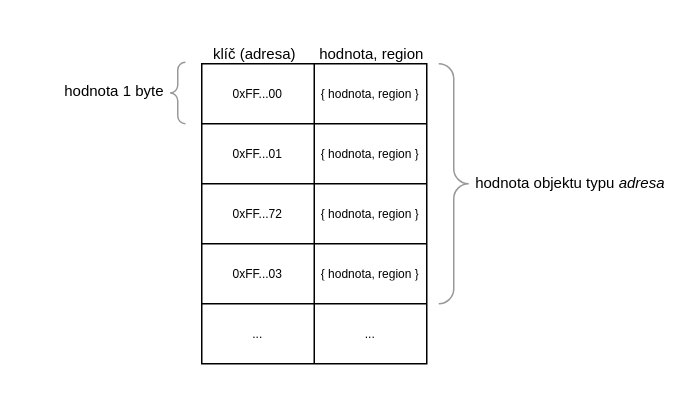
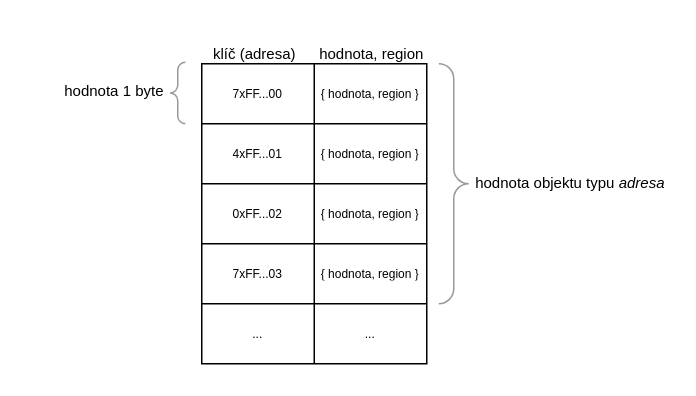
node "0xFF...00": label "0xFF...00" -> "7xFF...00"
node "0xFF...01": label "0xFF...01" -> "4xFF...01"
node "0xFF...72": label "0xFF...72" -> "0xFF...02"
node "0xFF...03": label "0xFF...03" -> "7xFF...03"
